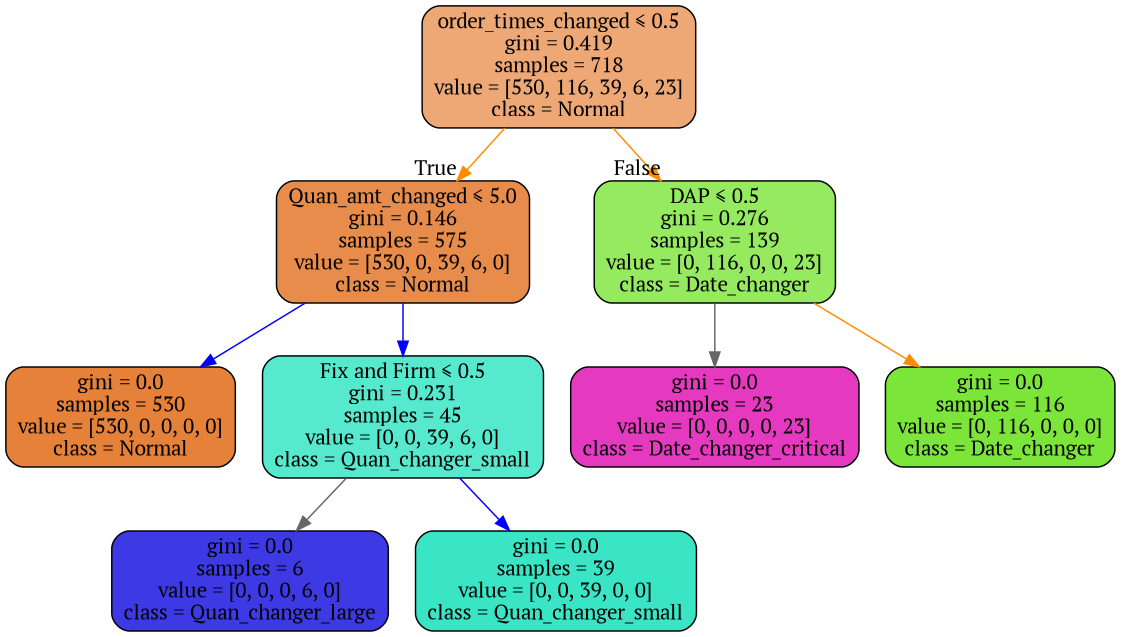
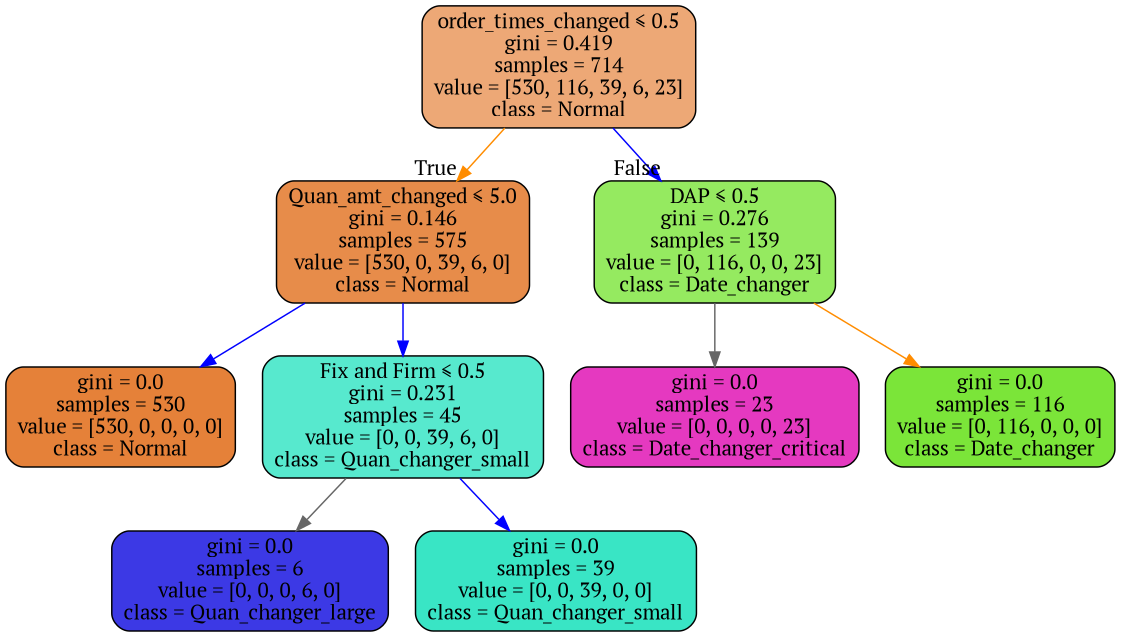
node "order_times_changed ≤ 0.5": text "samples = 718" -> "samples = 714"
edge "order_times_changed ≤ 0.5" -> "DAP ≤ 0.5": color darkorange -> blue
